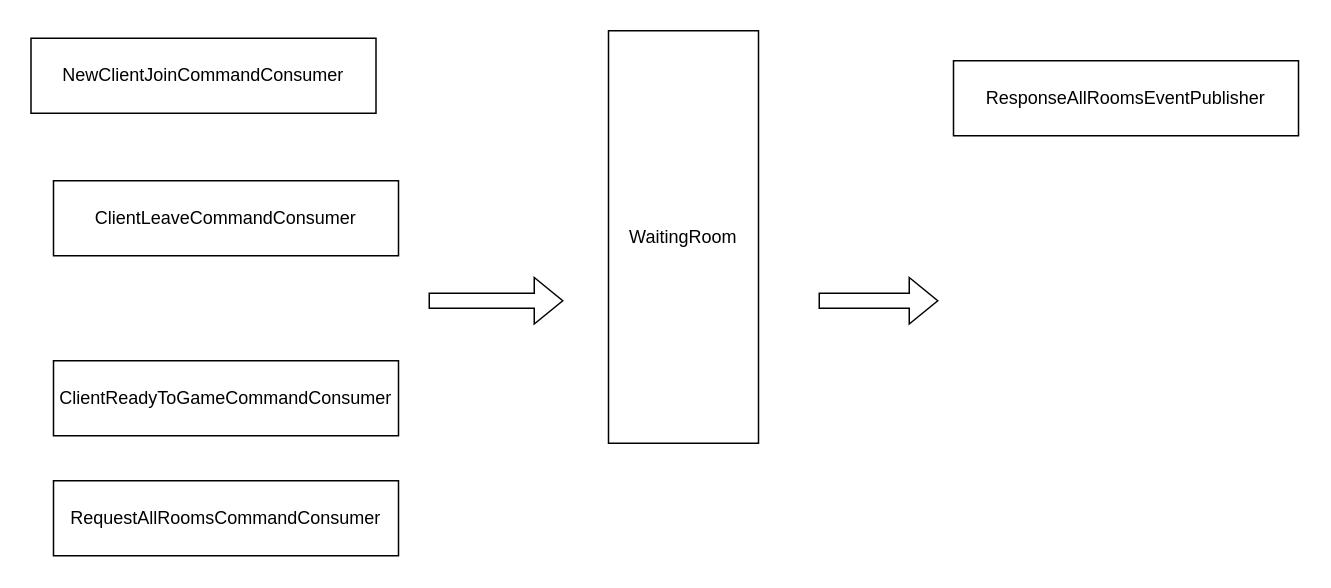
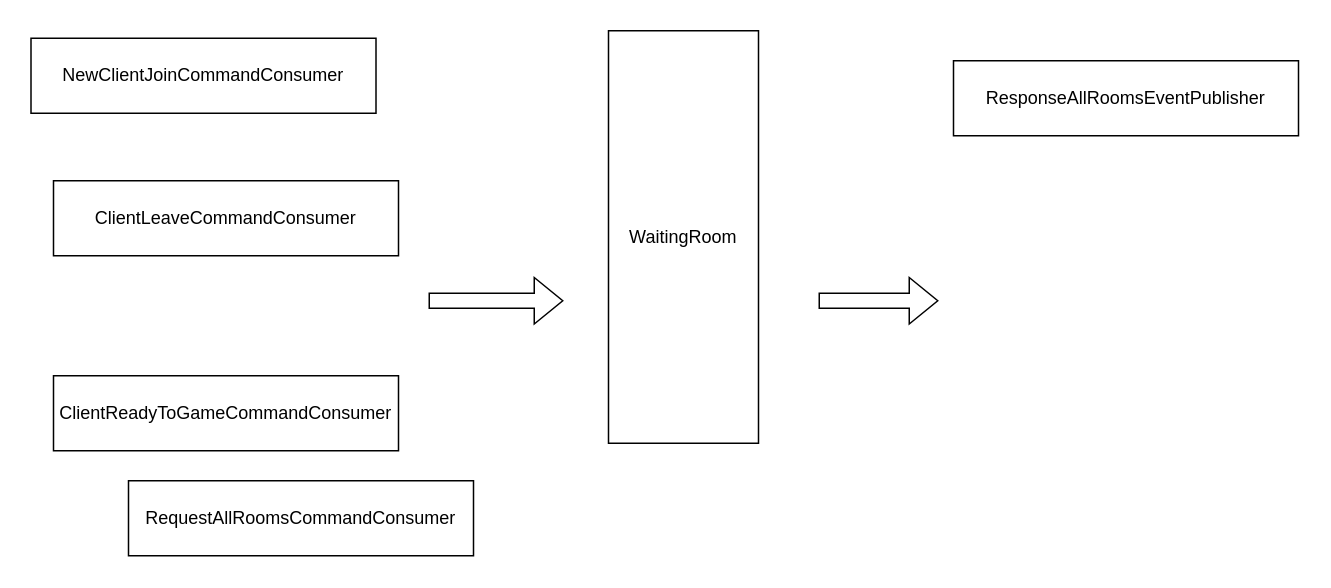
node "ClientReadyToGameCommandConsumer": moved (226, 398) -> (226, 413)
node "RequestAllRoomsCommandConsumer": moved (226, 518) -> (301, 518)
